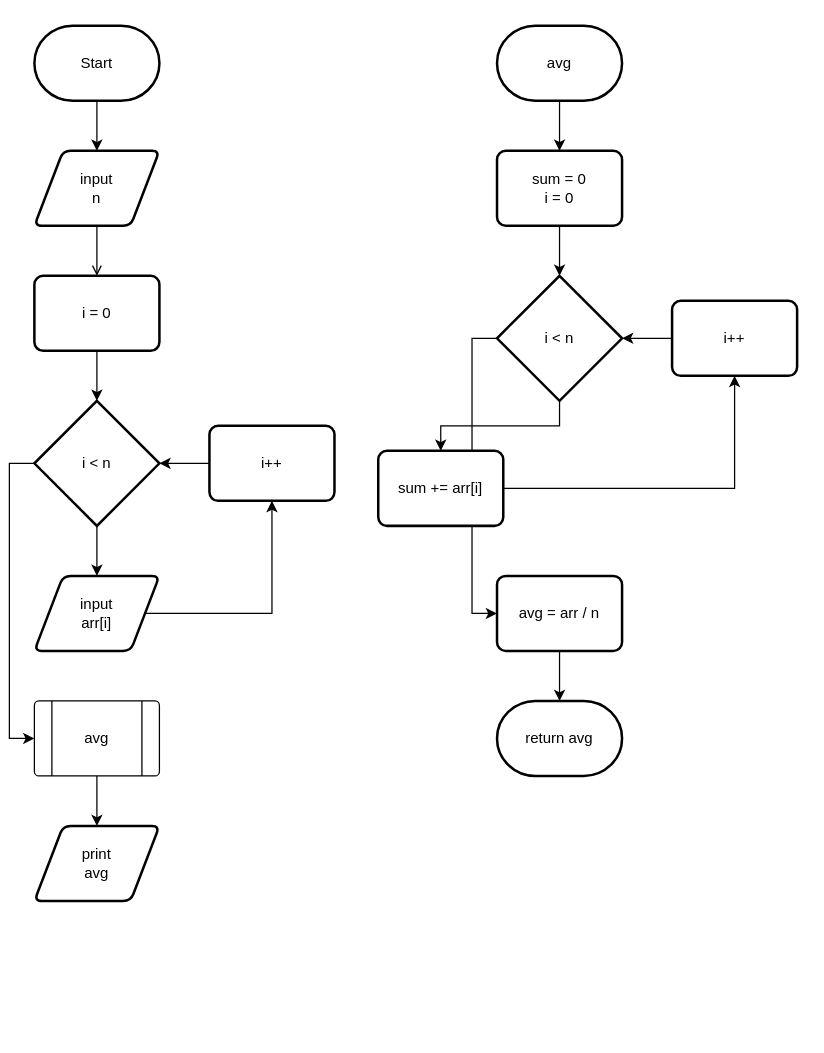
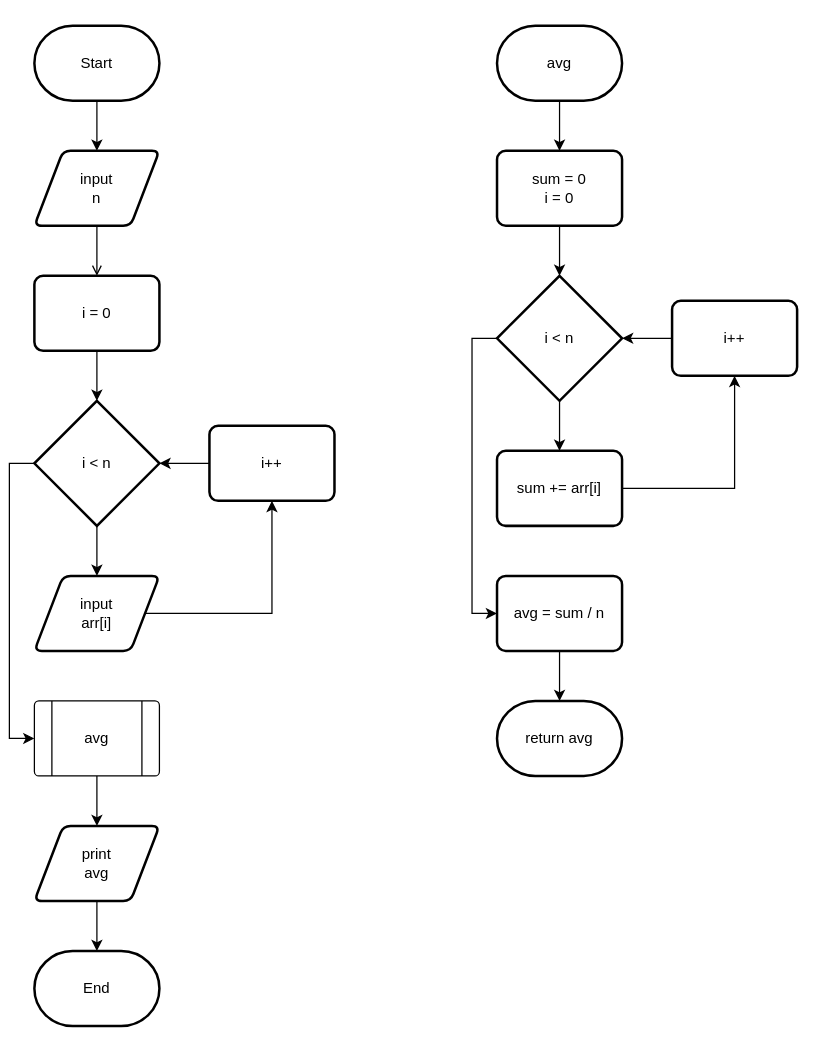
node "sum += arr[i]": moved (441, 488) -> (559, 488)
node "avg = arr / n": label "avg = arr / n" -> "avg = sum / n"
edge "print avg" -> "End": added
node "End": added
